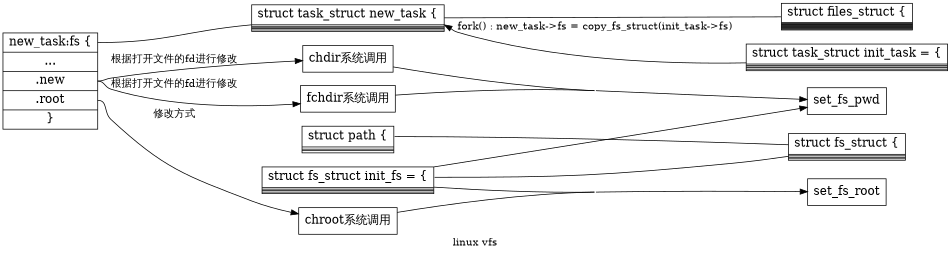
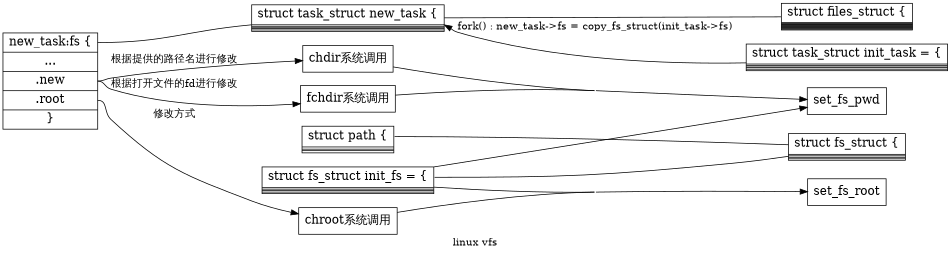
edge "new_task:fs {" -> "chdir系统调用": label "根据打开文件的fd进行修改" -> "根据提供的路径名进行修改"
